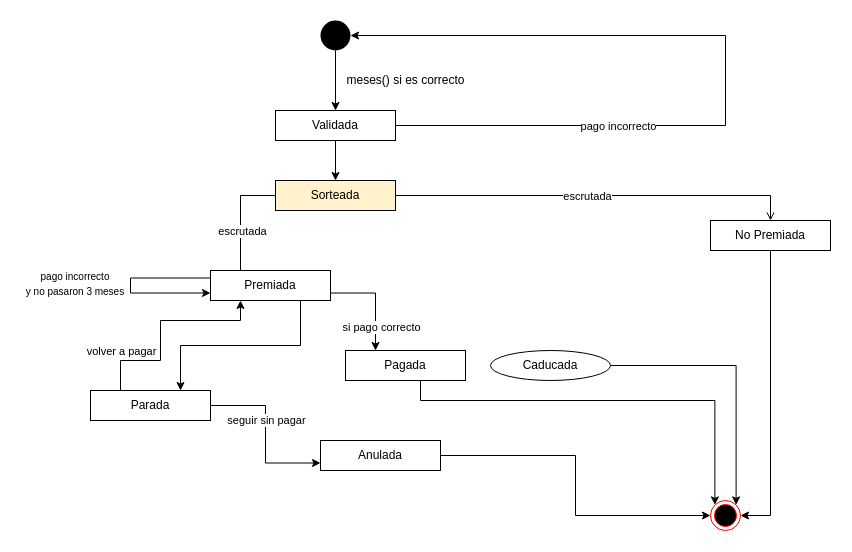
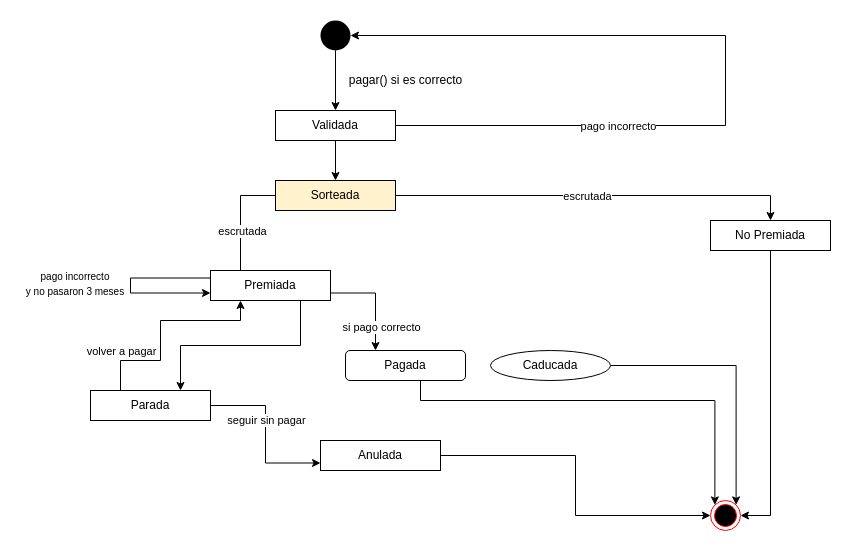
node "meses() si es correcto": label "meses() si es correcto" -> "pagar() si es correcto"
edge "Sorteada" -> "No Premiada": arrowhead open -> classic
node "Pagada": shape rectangle -> rounded rectangle
